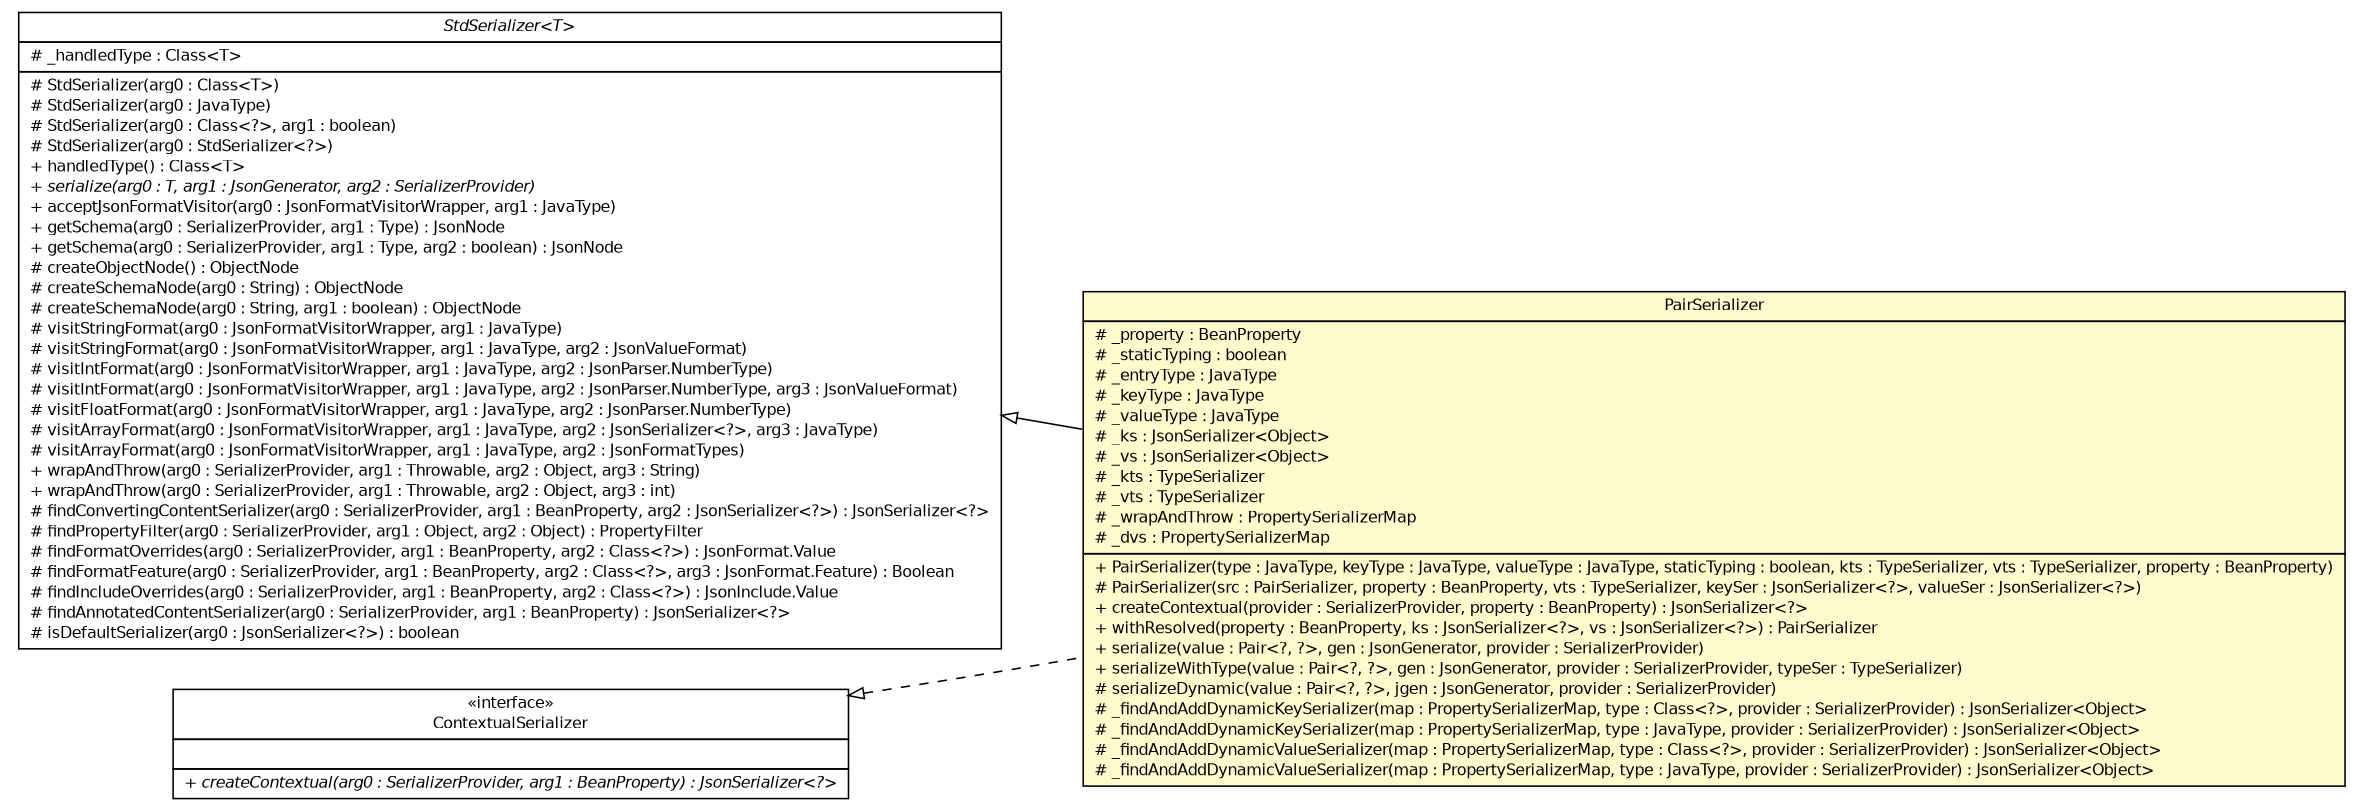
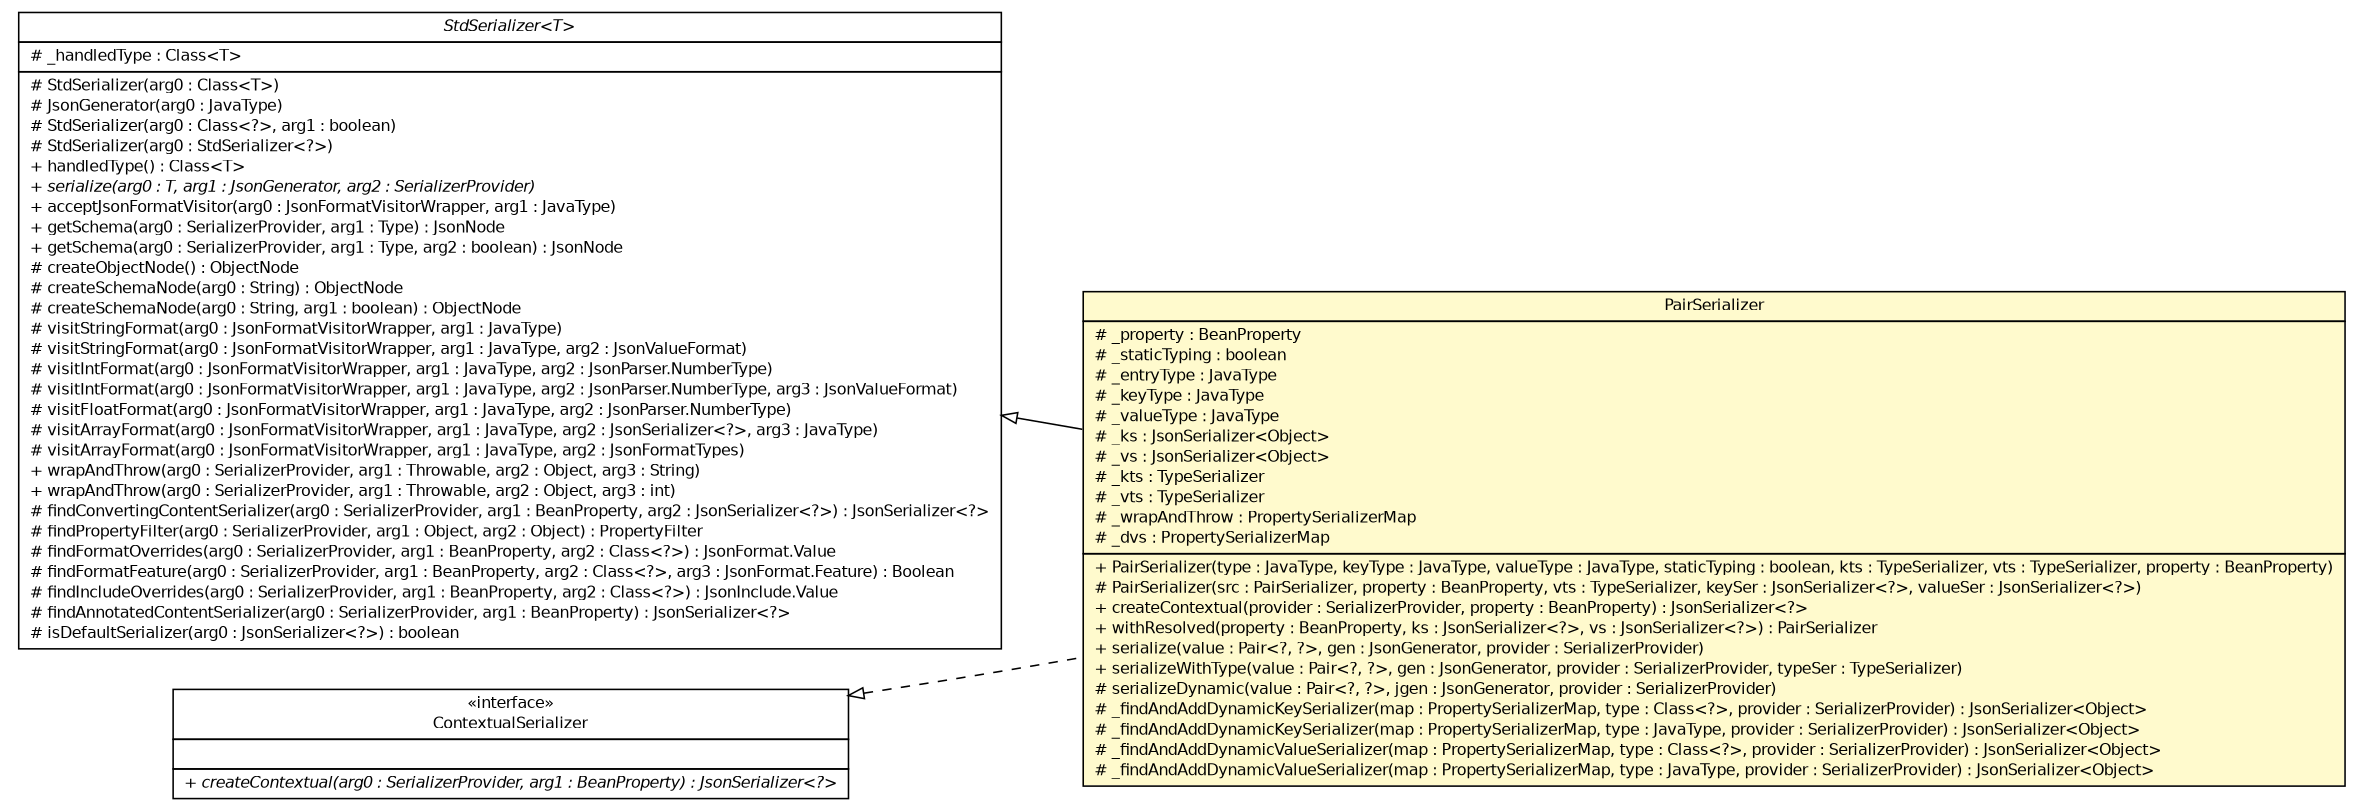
node "StdSerializer<T>": text "# StdSerializer(arg0 : JavaType)" -> "# JsonGenerator(arg0 : JavaType)"
